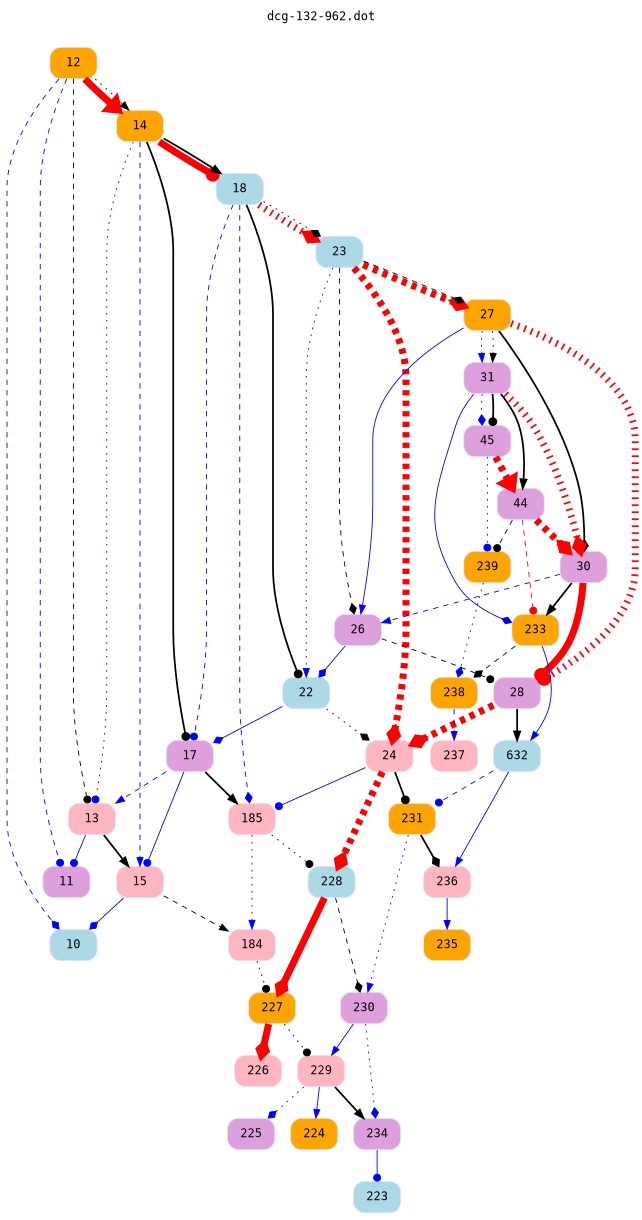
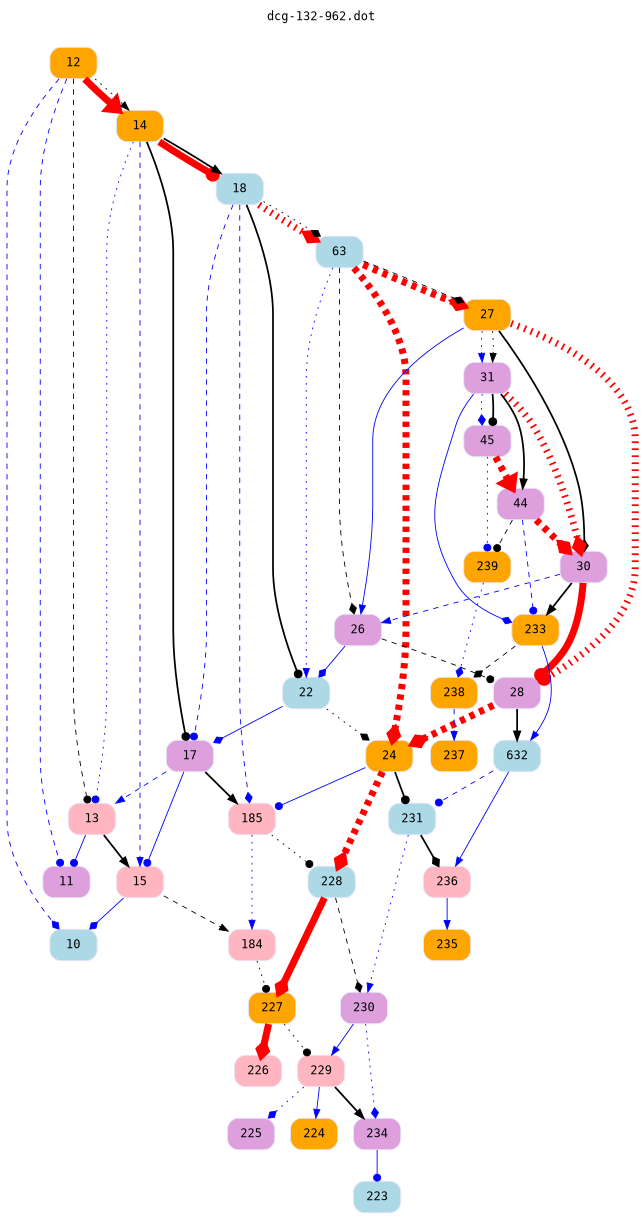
node "23": label "23" -> "63"
edge "44" -> "233": color red -> blue
node "24": fillcolor lightpink -> orange
node "237": fillcolor lightpink -> orange
node "231": fillcolor orange -> lightblue
